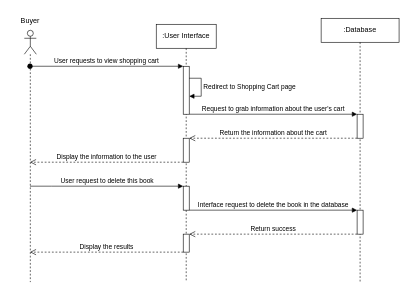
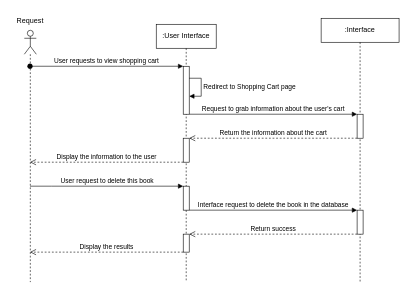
node "Buyer": label "Buyer" -> "Request"
node ":Database": label ":Database" -> ":Interface"
